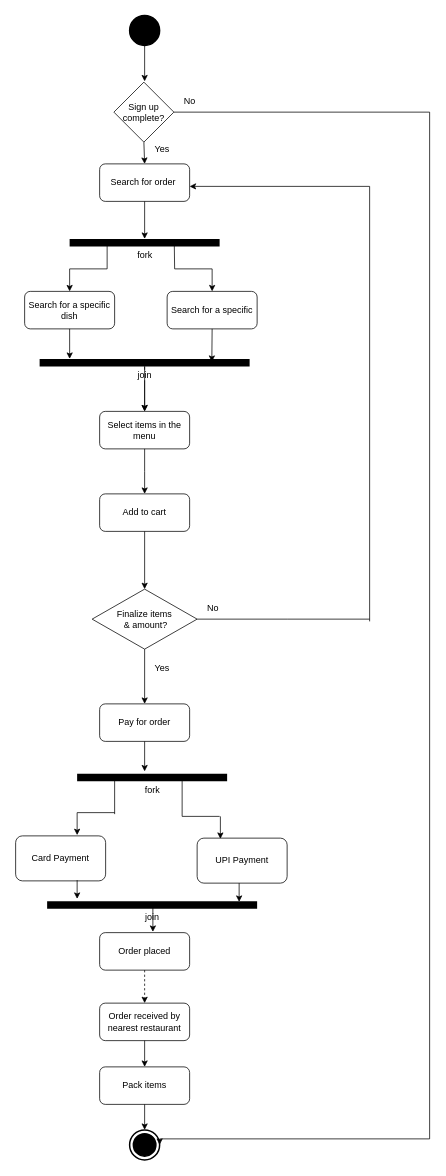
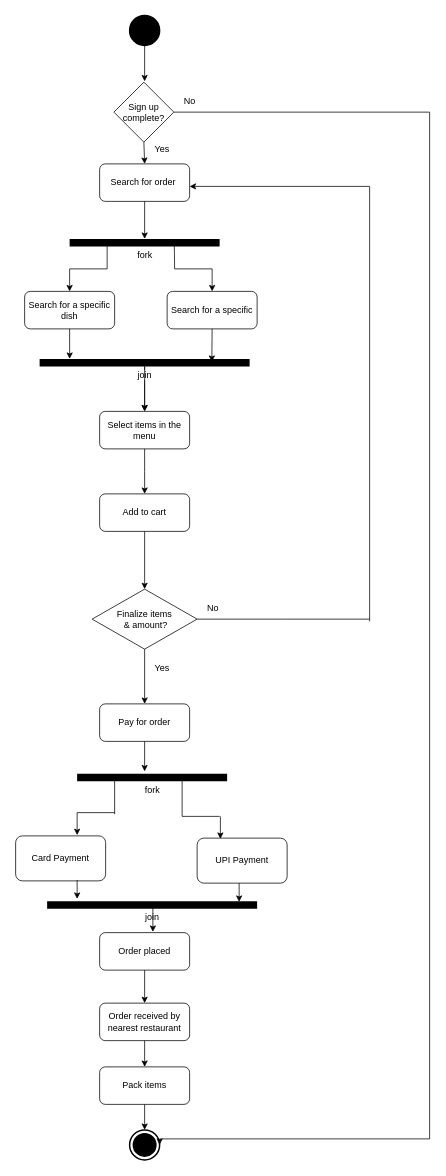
edge "Order placed" -> "Order received by nearest restaurant": style dashed -> solid
